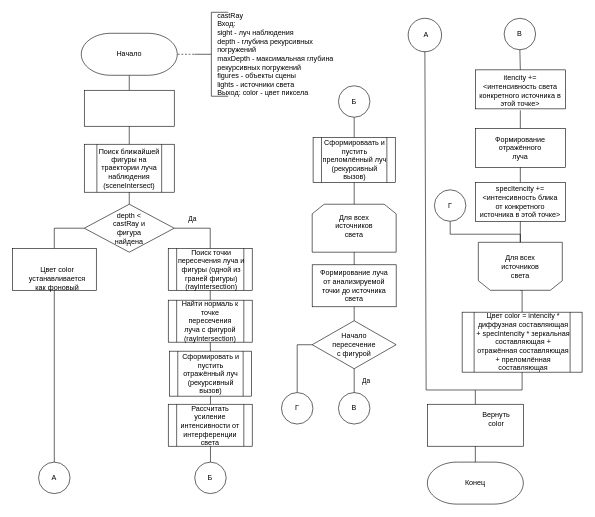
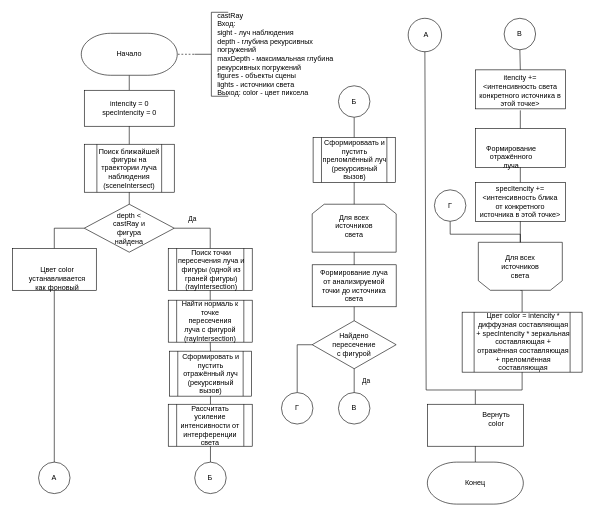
node "intencity = 0 specIntencity = 0": added
node "Формирование отражённого луча": moved (521, 148) -> (512, 157)
node "Начало пересечение с фигурой": label "Начало пересечение с фигурой" -> "Найдено пересечение с фигурой"
